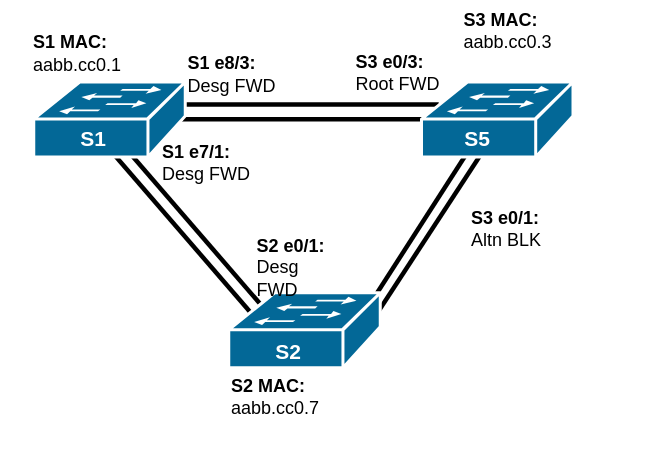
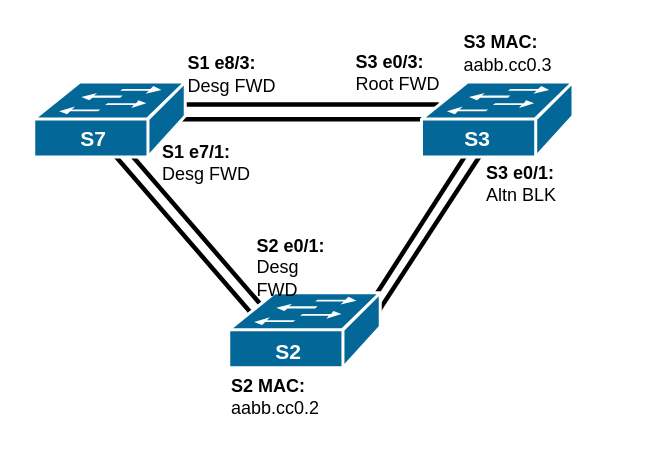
node "S3 MAC: aabb.cc0.3": moved (542, 31) -> (542, 53)
node "S1 MAC: aabb.cc0.1": removed
node "S1": label "S1" -> "S7"
node "S5": label "S5" -> "S3"
node "S3 e0/1: Altn BLK": moved (513, 229) -> (528, 184)
node "S2 MAC: aabb.cc0.7": label "S2 MAC: aabb.cc0.7" -> "S2 MAC: aabb.cc0.2"
